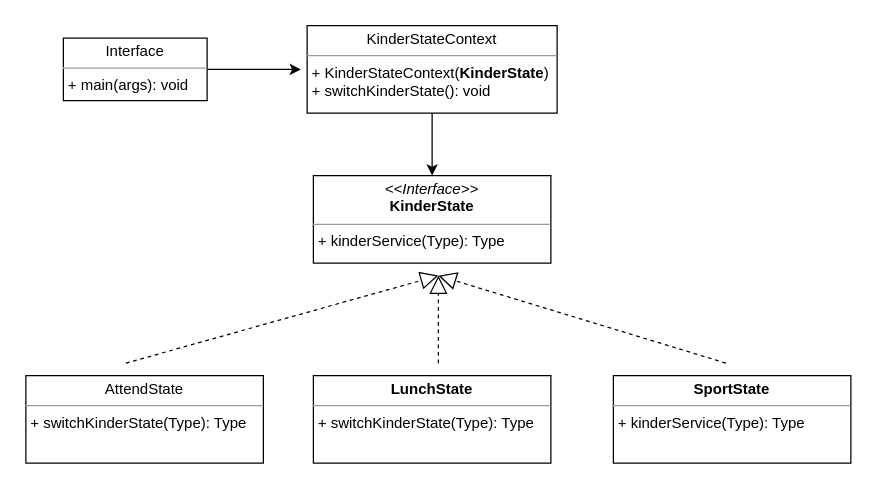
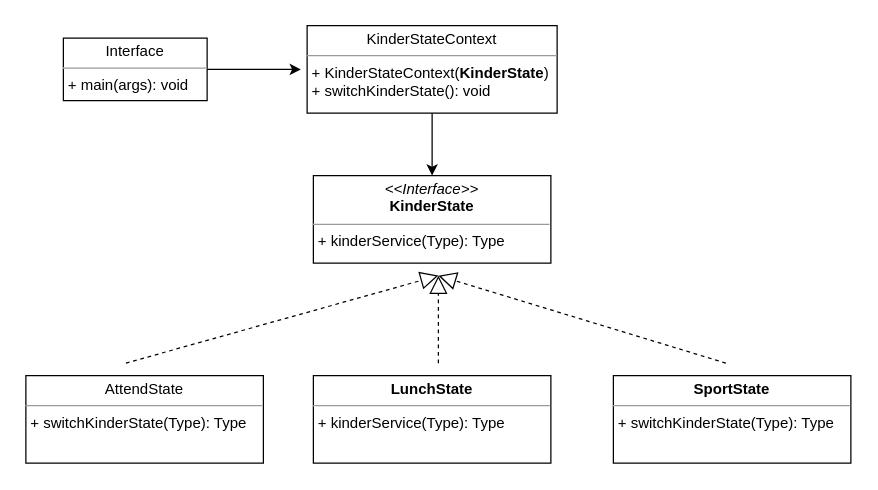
node "LunchState + switchKinderState(Type): Type": label "LunchState + switchKinderState(Type): Type" -> "LunchState + kinderService(Type): Type"
node "SportState + kinderService(Type): Type": label "SportState + kinderService(Type): Type" -> "SportState + switchKinderState(Type): Type"
